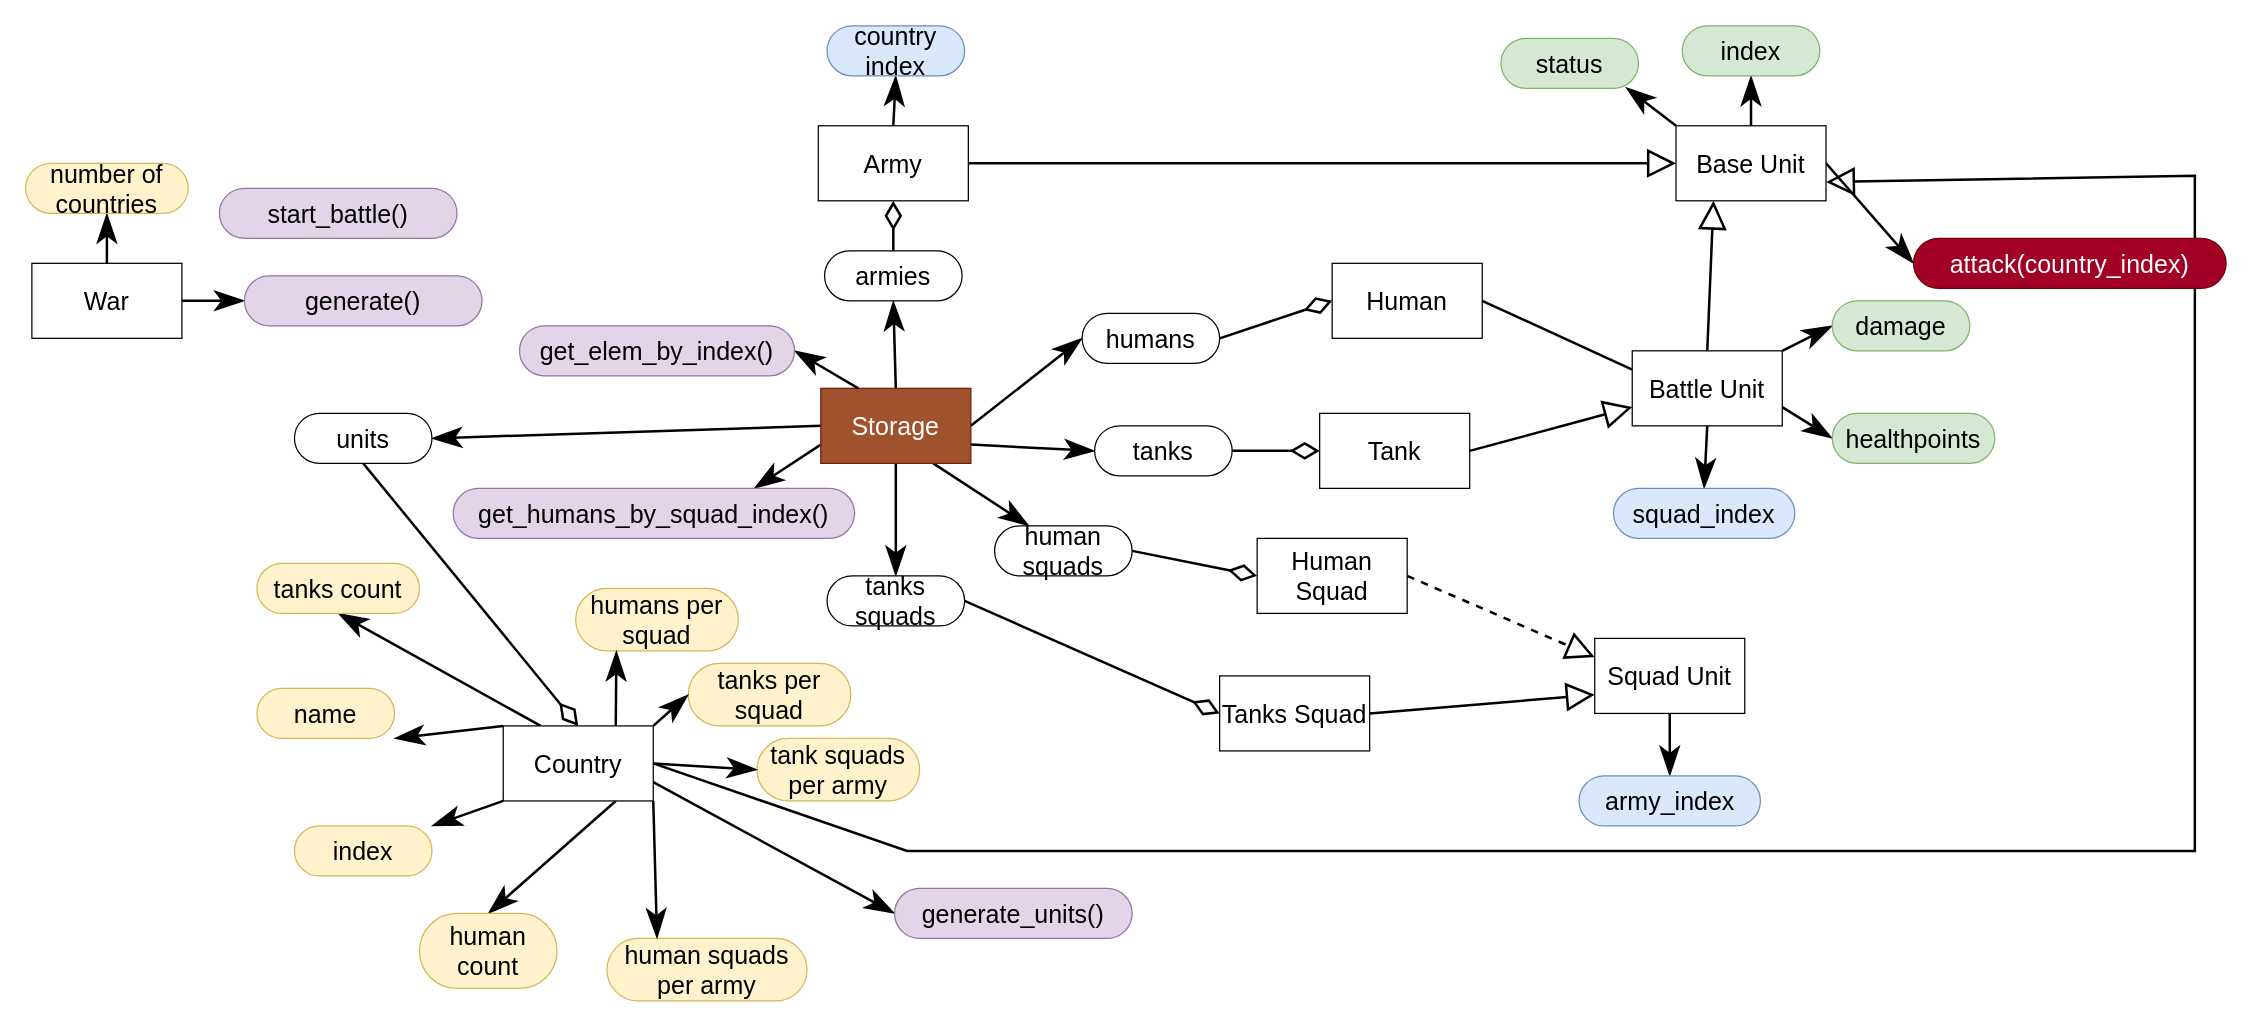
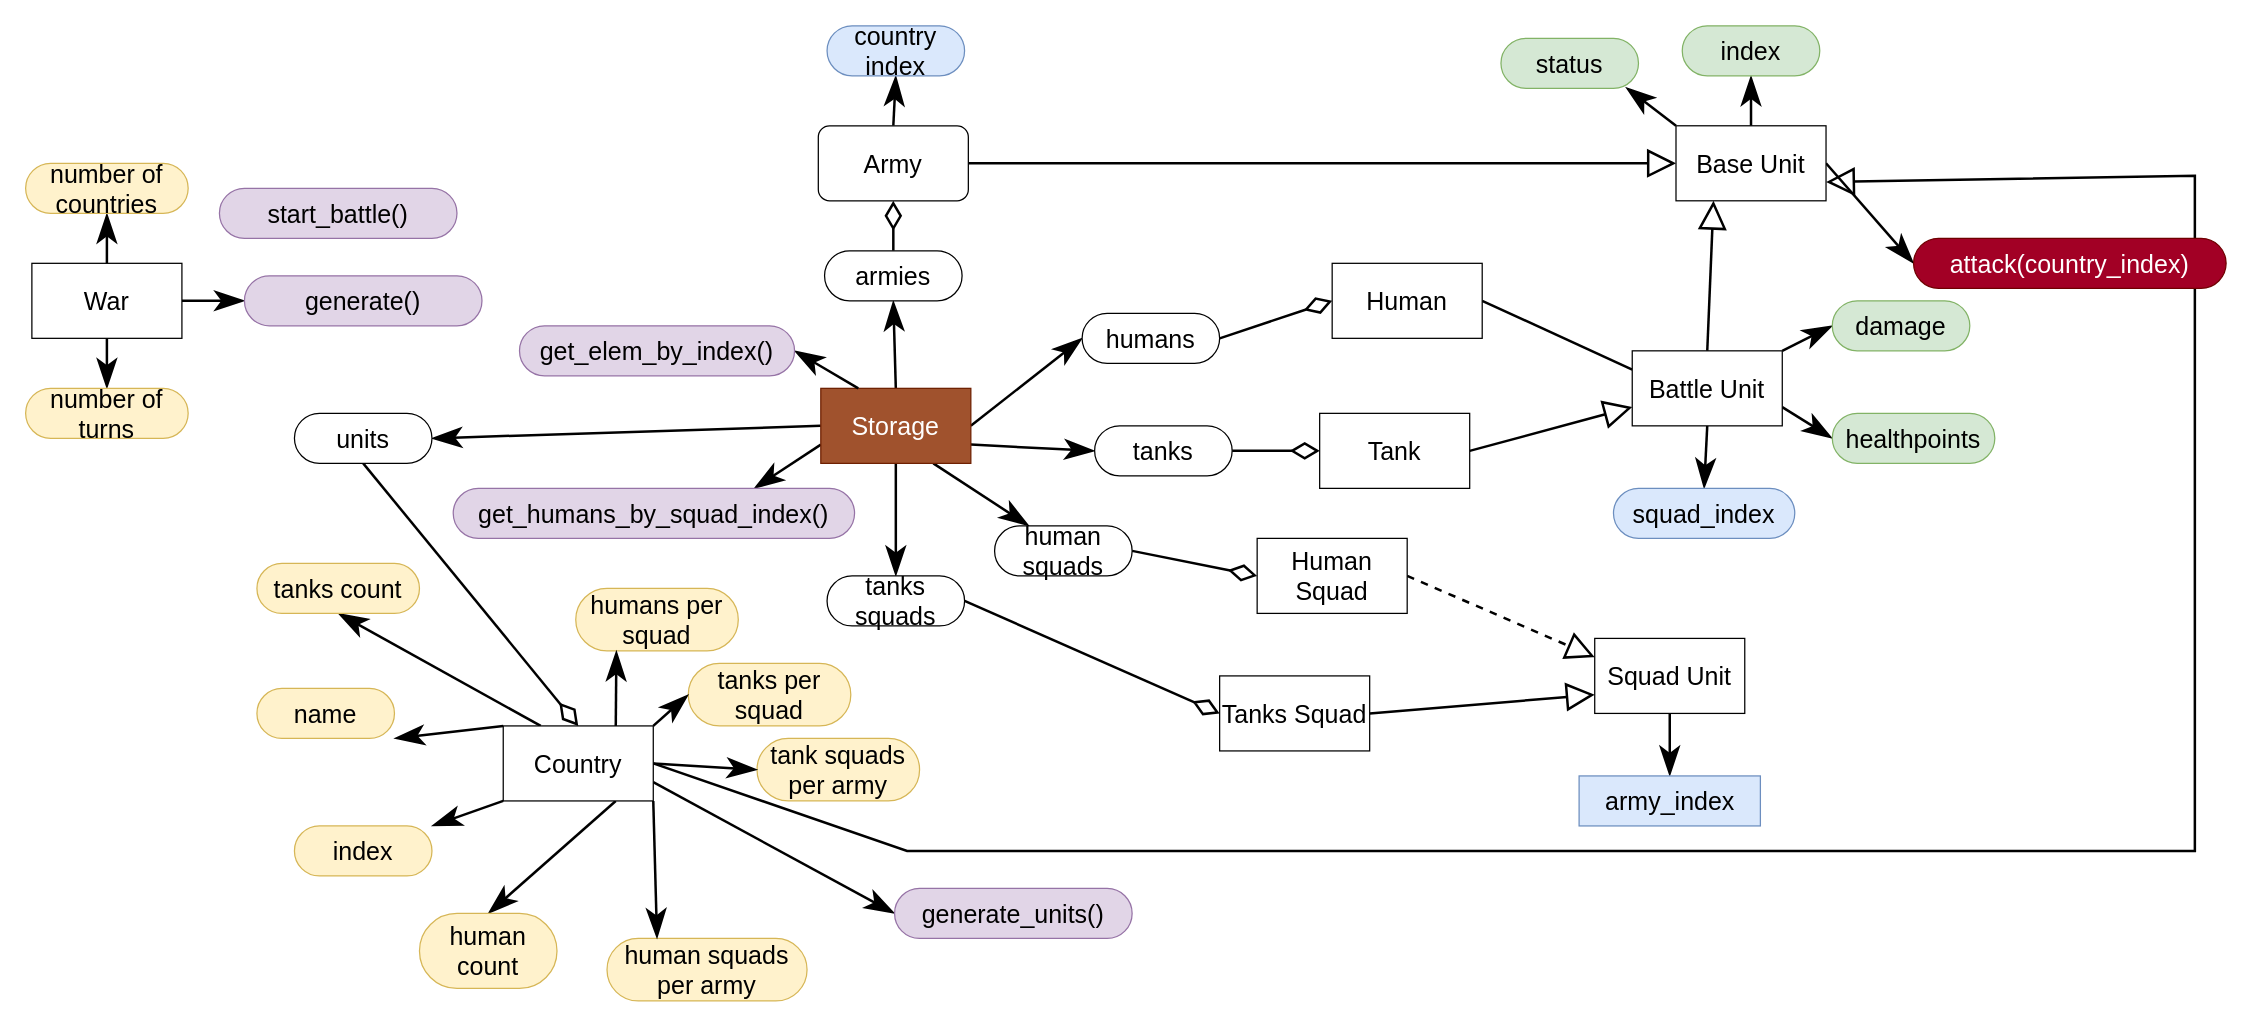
node "Army": shape rectangle -> rounded rectangle
edge "War" -> "number of turns": added
node "number of turns": added
node "army_index": shape rounded rectangle -> rectangle
